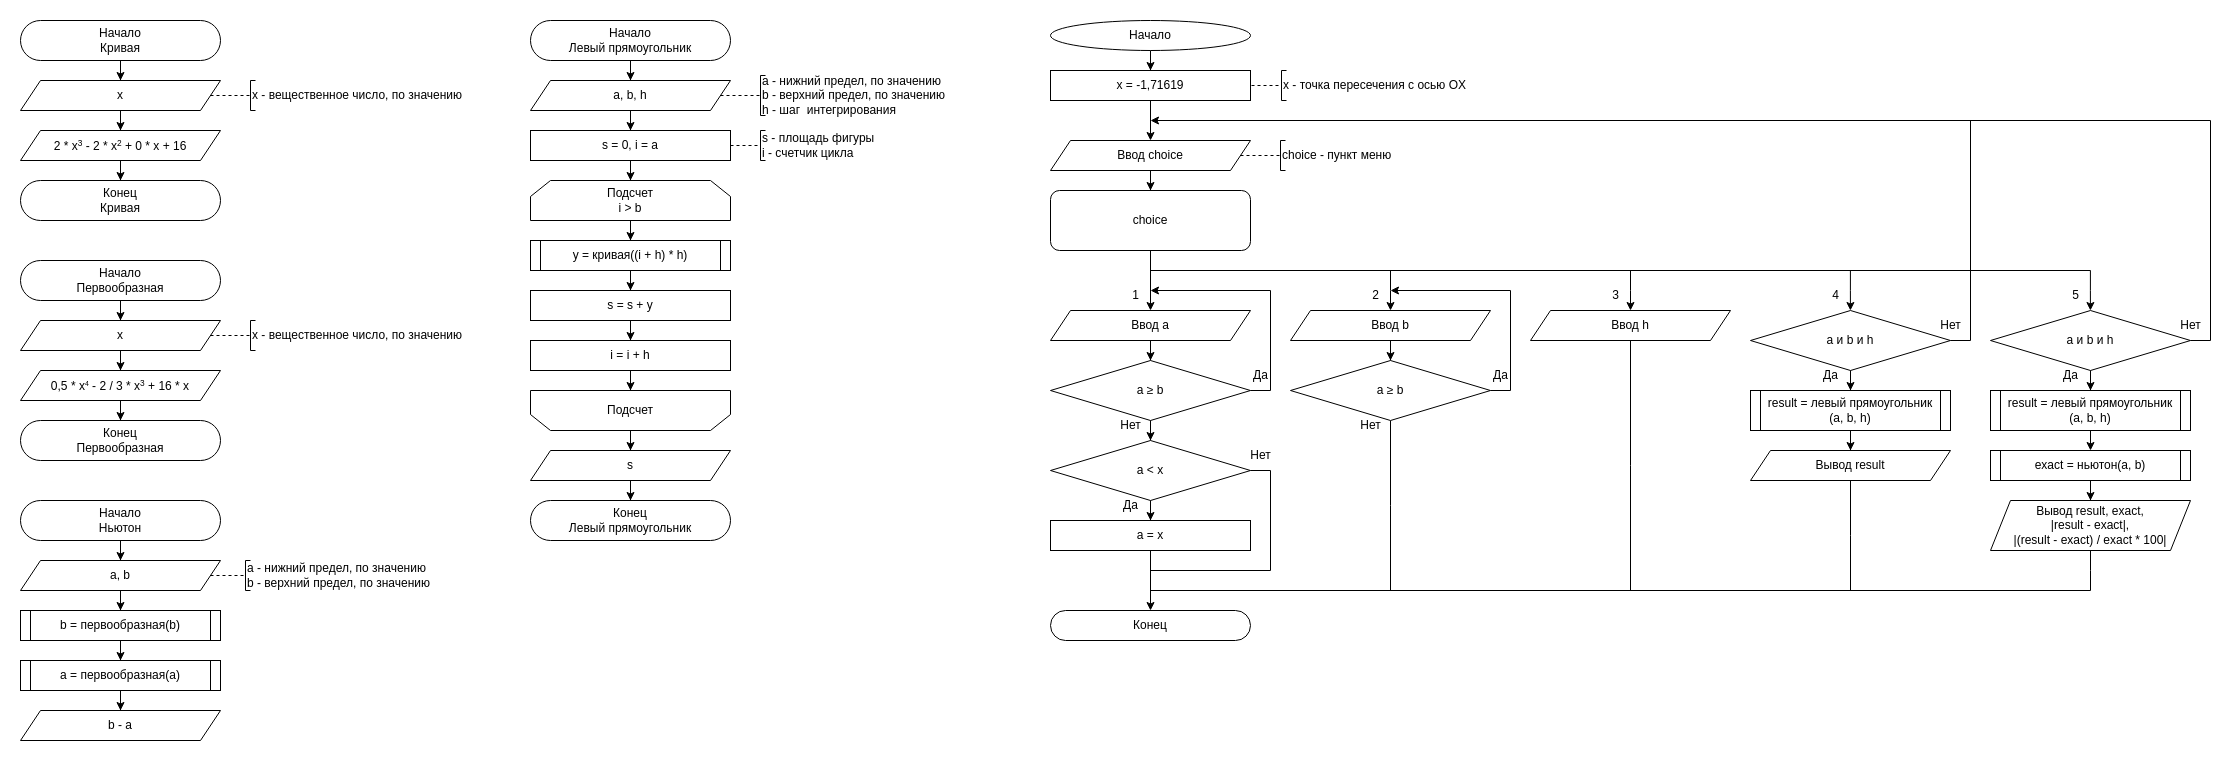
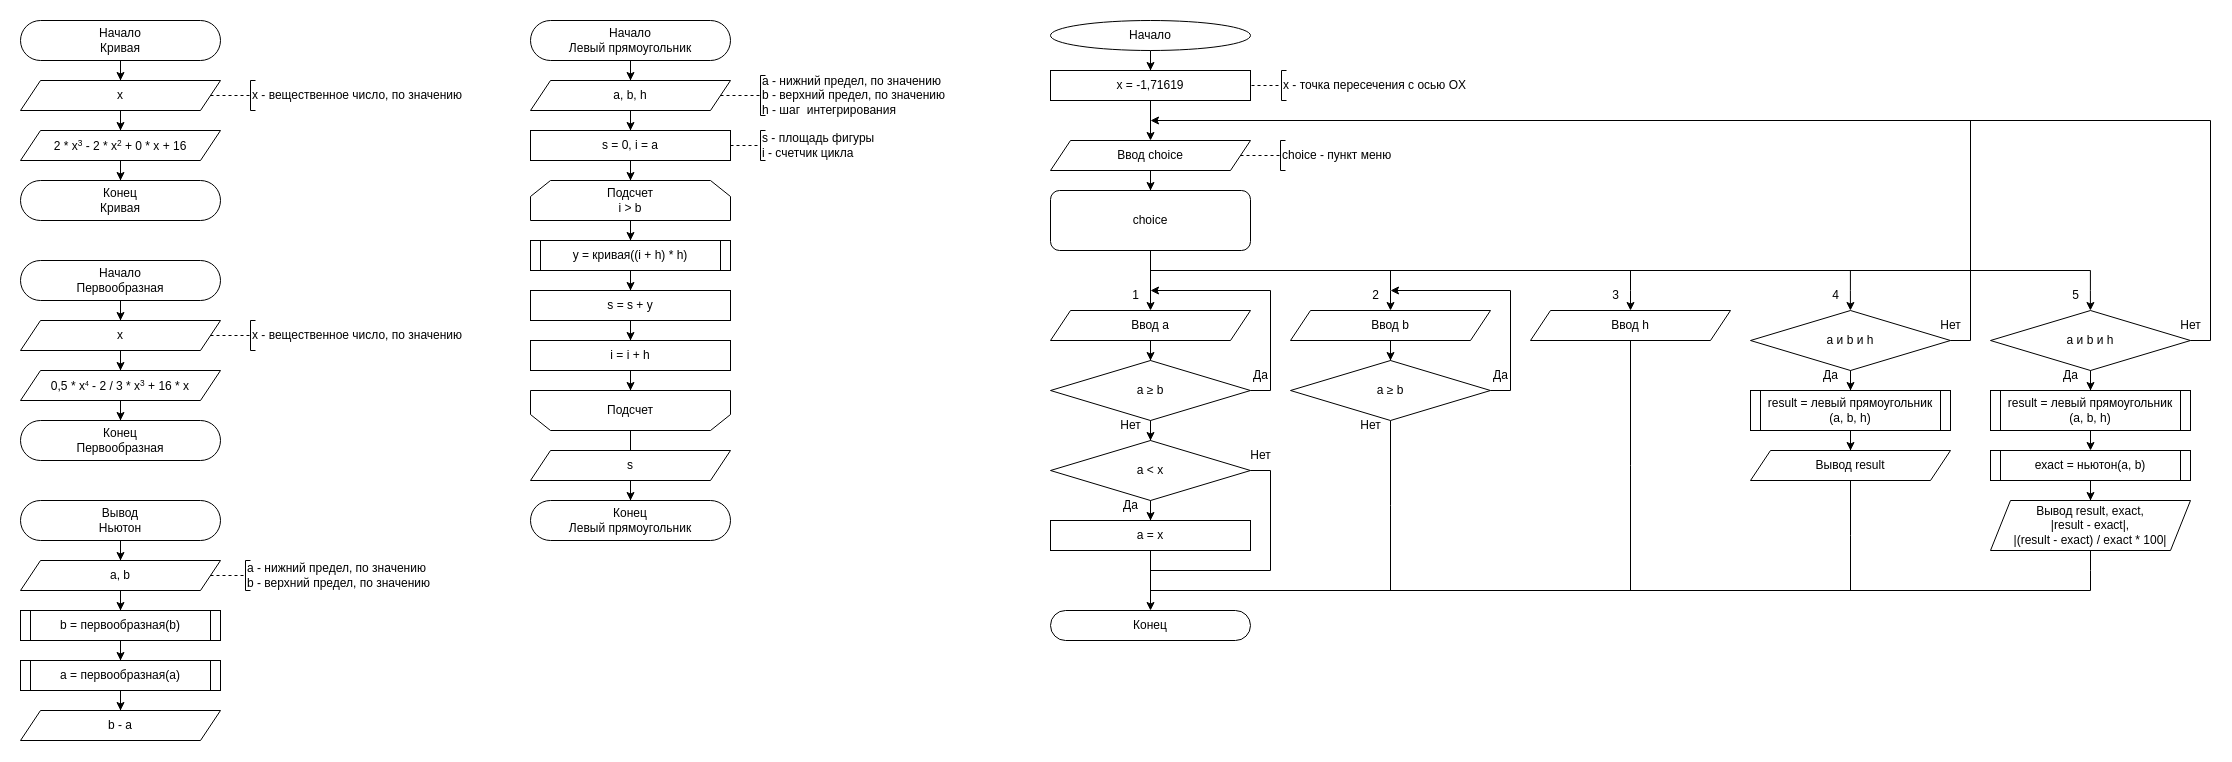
edge "Подсчет" -> "s": arrowhead classic -> none
node "Начало Ньютон": label "Начало Ньютон" -> "Вывод Ньютон"
